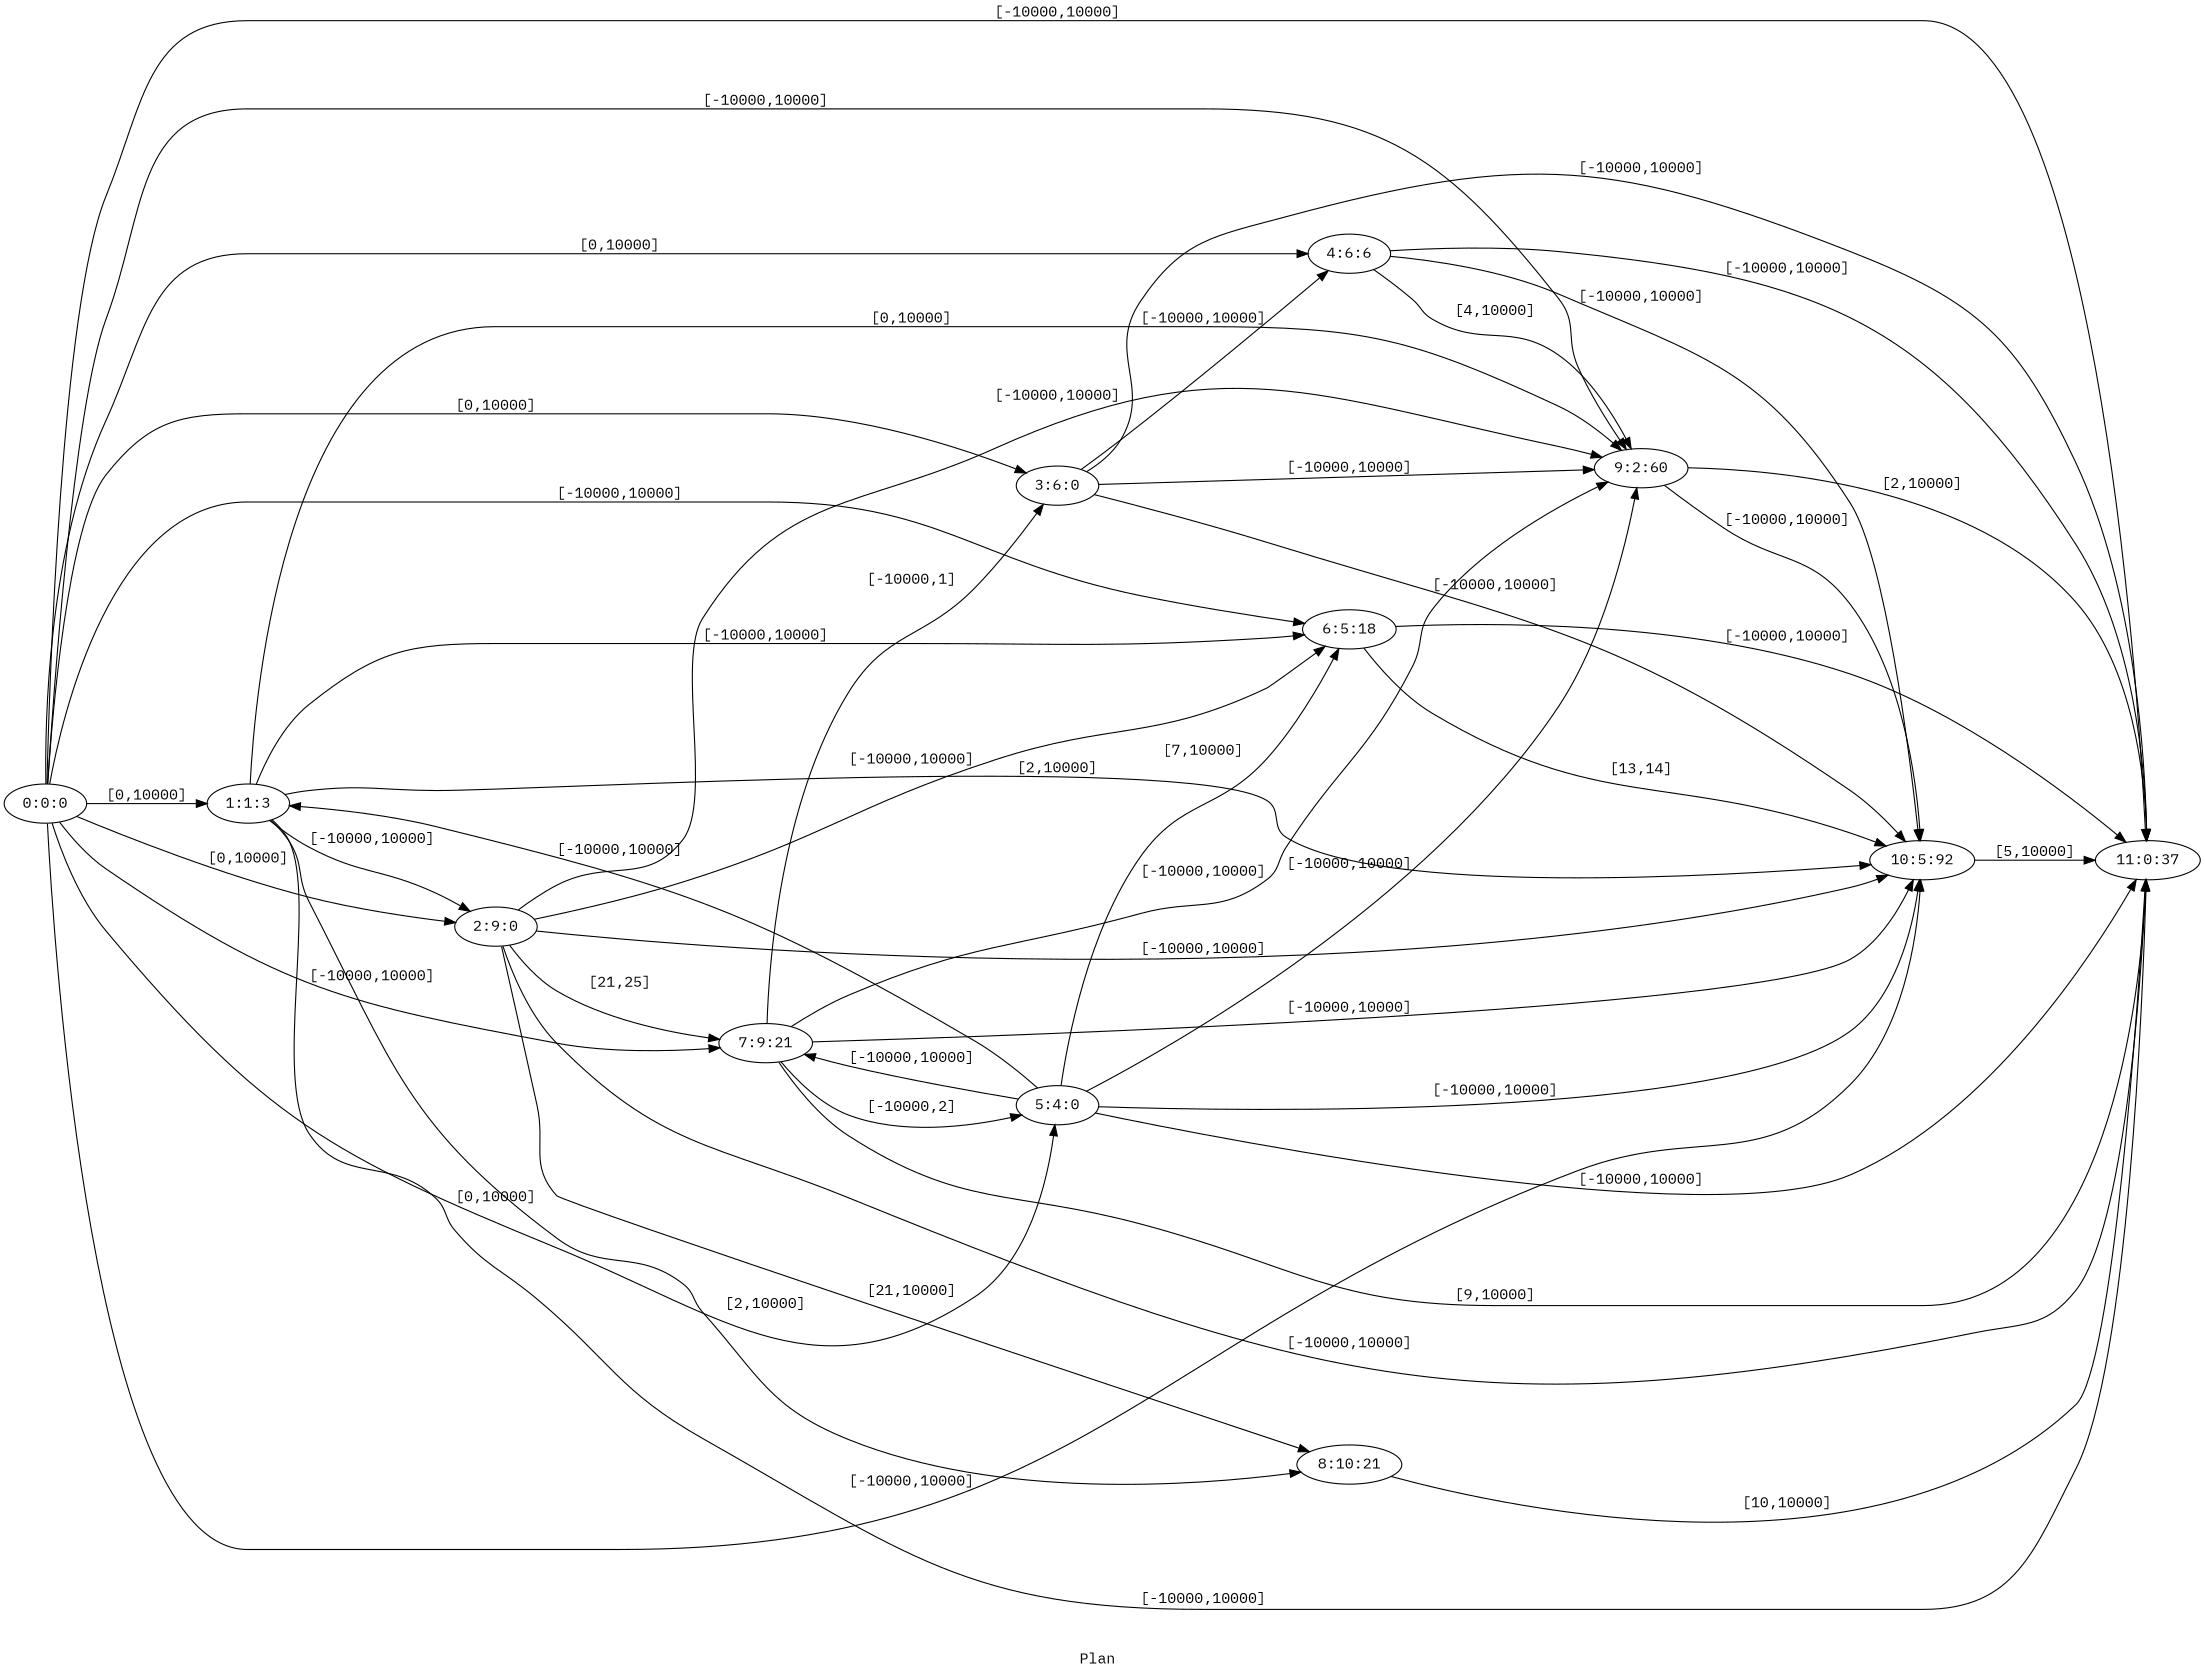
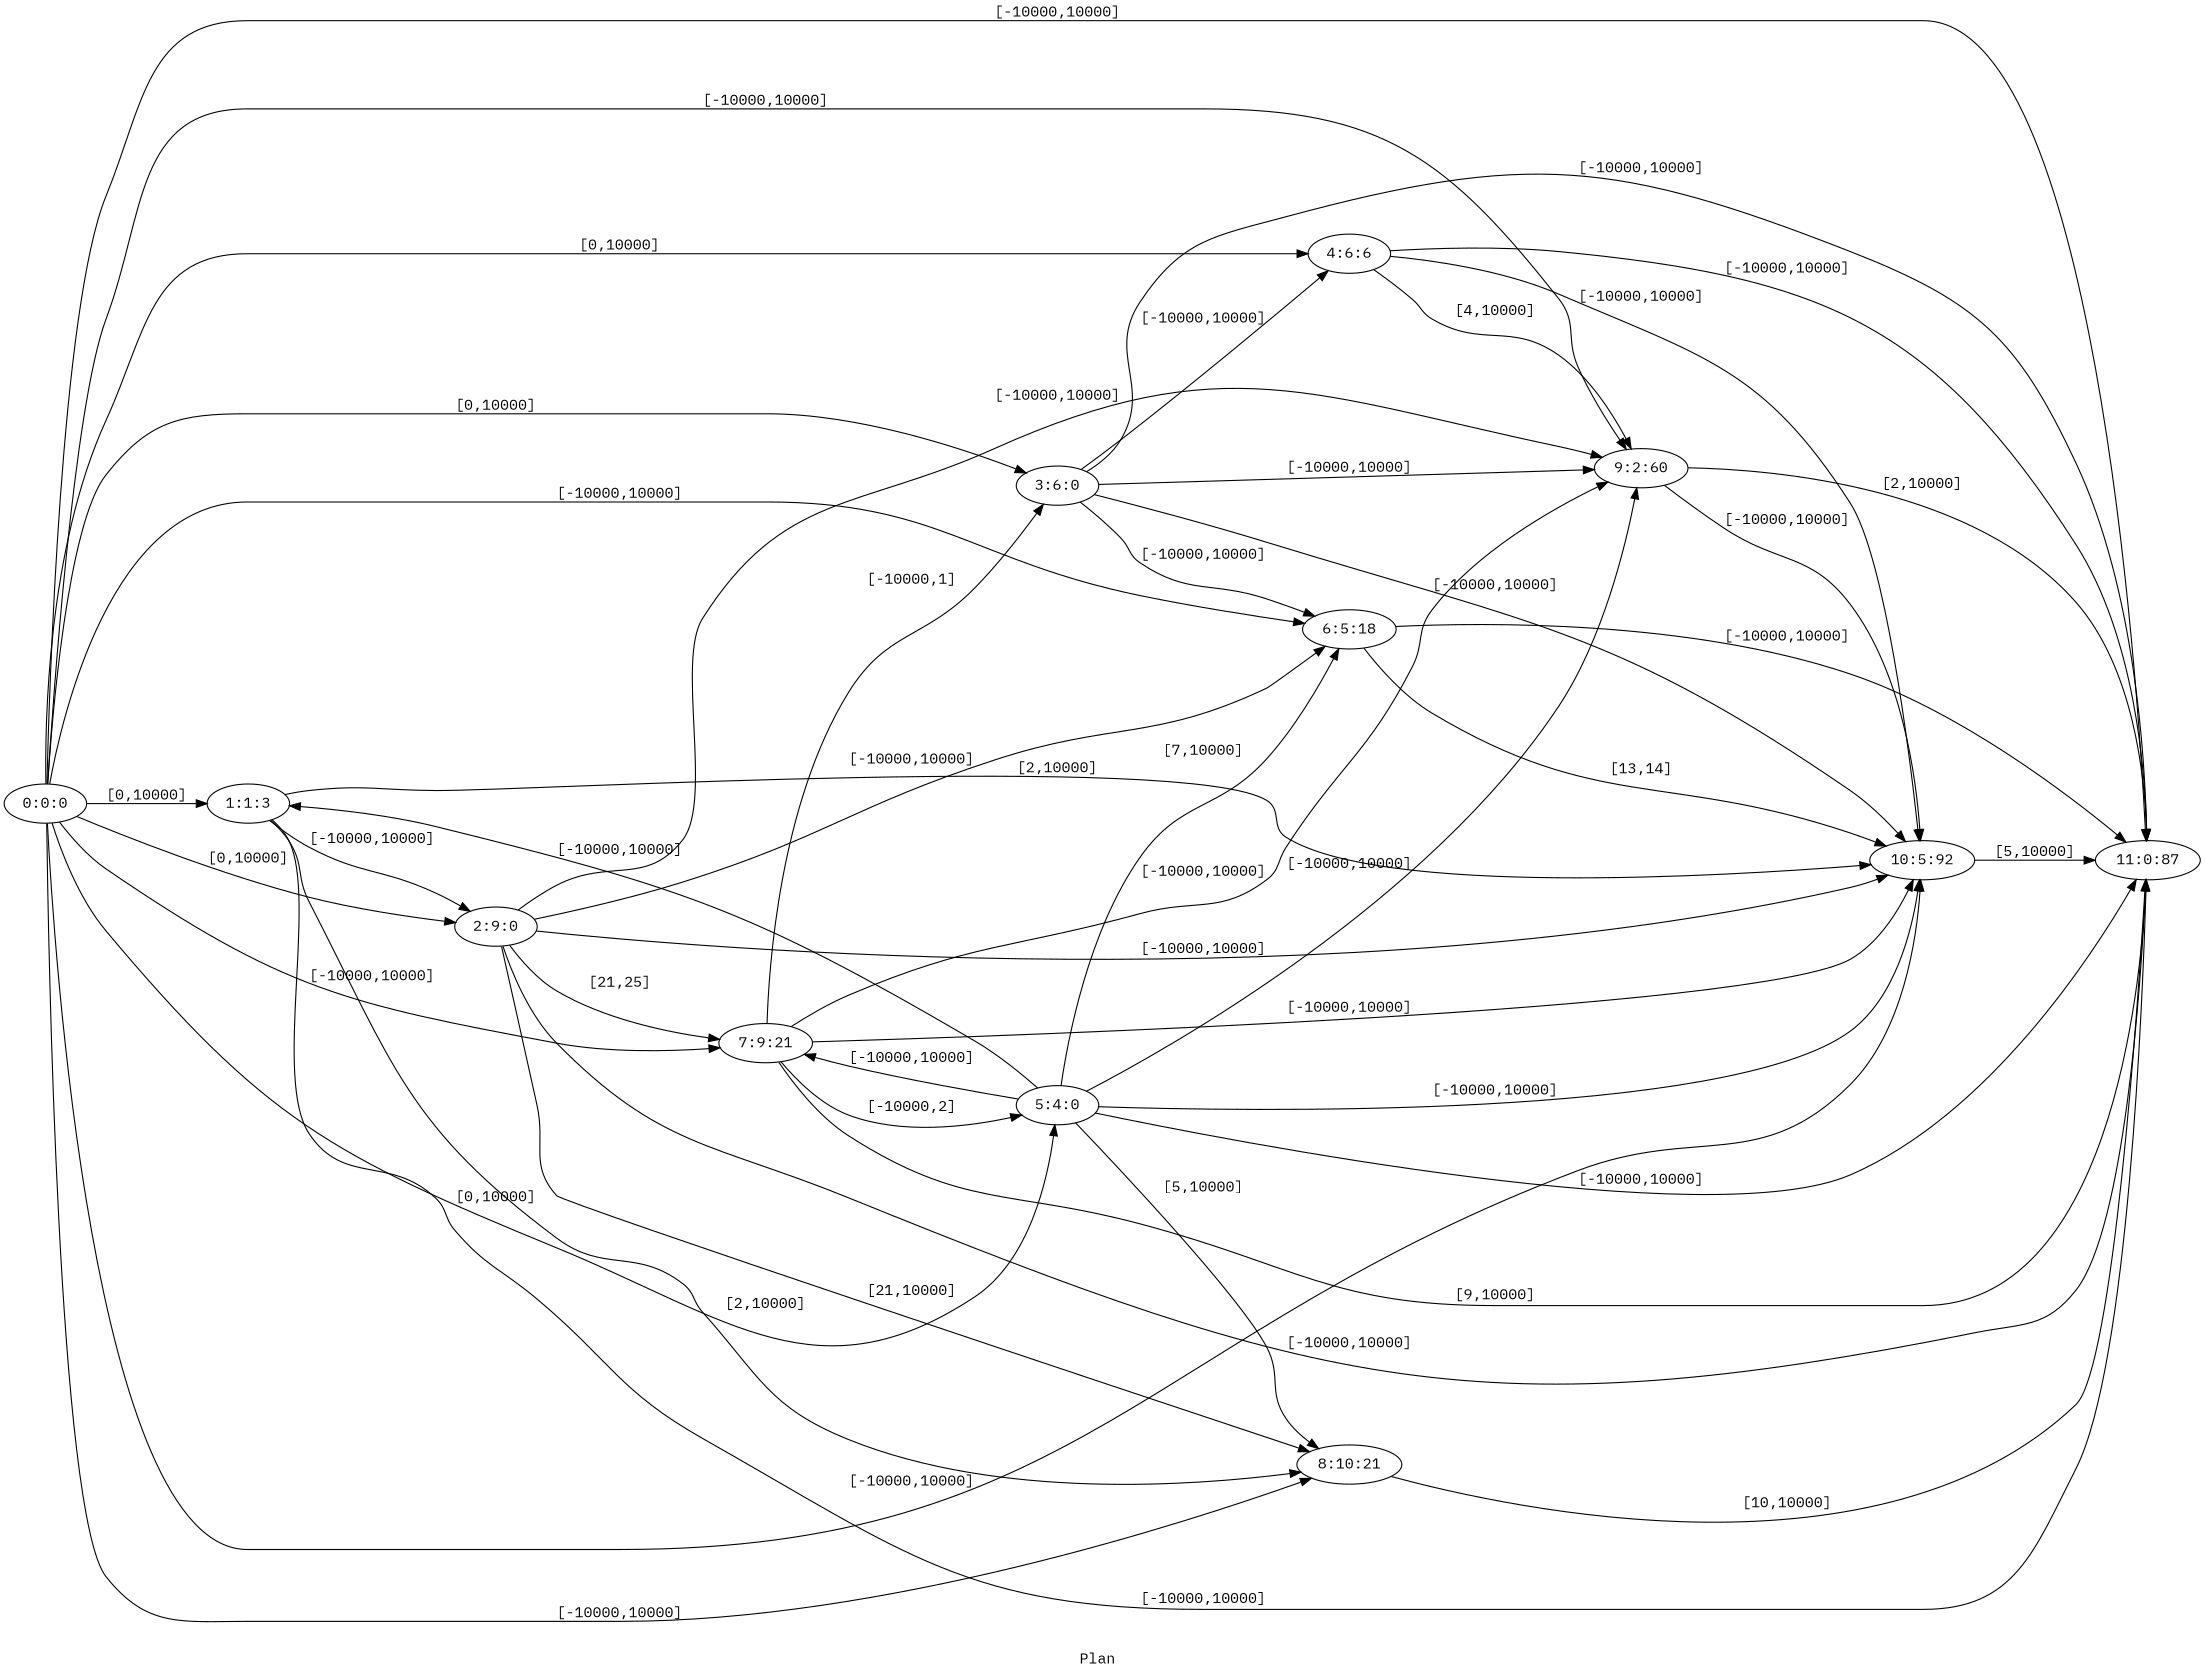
edge "1:1:3" -> "9:2:60": removed, label "[0,10000]"
edge "1:1:3" -> "6:5:18": now "3:6:0" -> "6:5:18"
node "11:0:37": label "11:0:37" -> "11:0:87"
edge "5:4:0" -> "8:10:21": added, label "[5,10000]"
edge "0:0:0" -> "8:10:21": added, label "[-10000,10000]"
